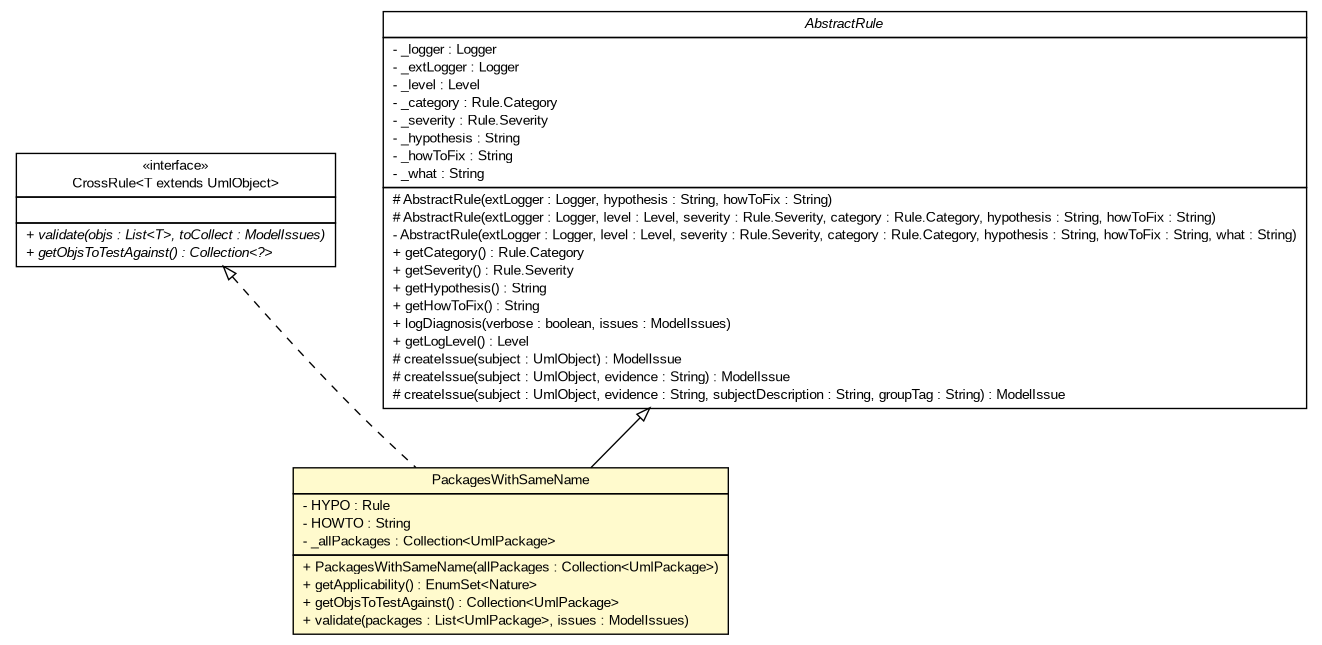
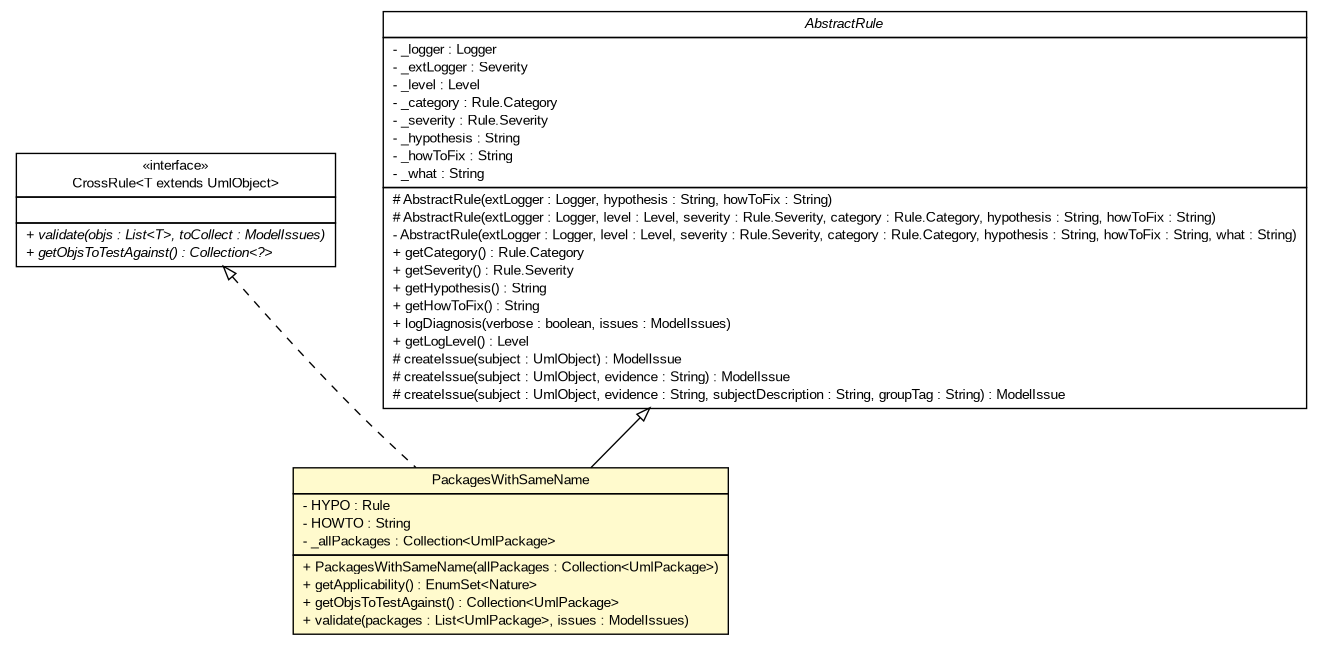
node "AbstractRule": text "- _extLogger : Logger" -> "- _extLogger : Severity"
